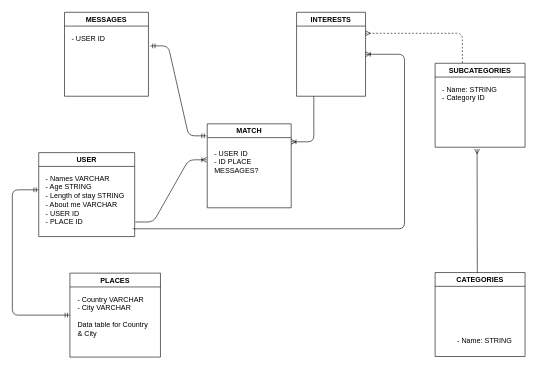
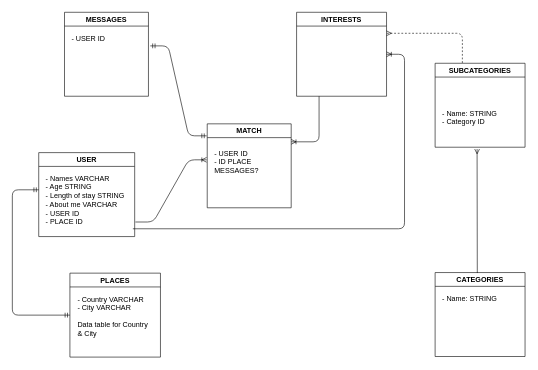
node "INTERESTS": size 69x84 -> 90x84
node "- Name: STRING - Category ID": moved (474, 93) -> (474, 117)
node "- Name: STRING": moved (489, 341) -> (474, 299)
